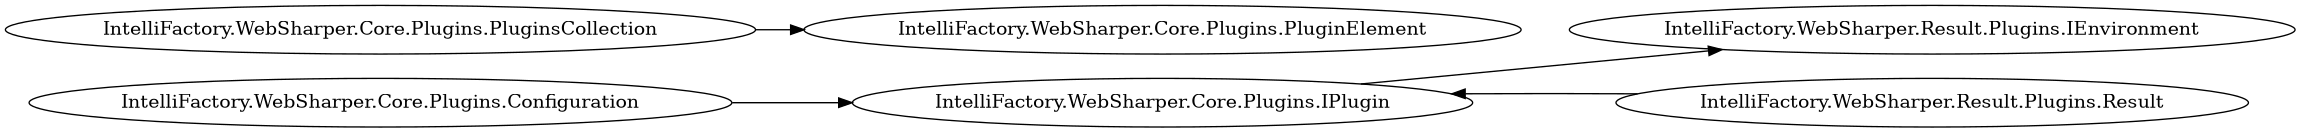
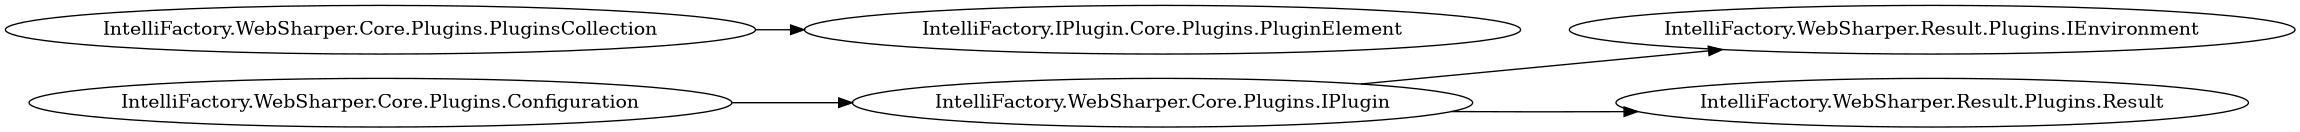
node "IntelliFactory.WebSharper.Core.Plugins.PluginElement": label "IntelliFactory.WebSharper.Core.Plugins.PluginElement" -> "IntelliFactory.IPlugin.Core.Plugins.PluginElement"
edge "IntelliFactory.WebSharper.Result.Plugins.Result" -> "IntelliFactory.WebSharper.Core.Plugins.IPlugin": reversed
